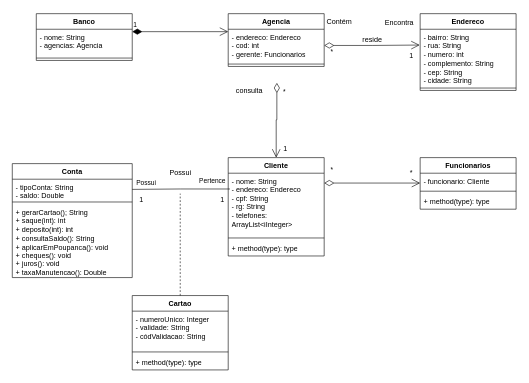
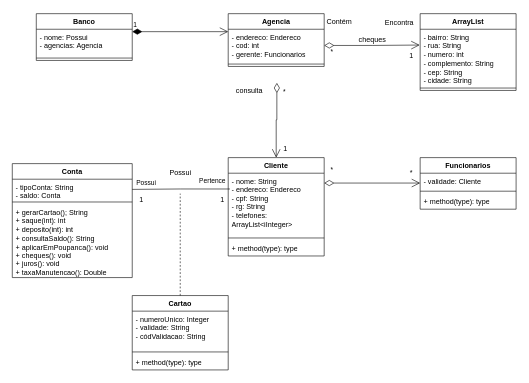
node "Endereco": label "Endereco" -> "ArrayList"
node "reside": label "reside" -> "cheques"
node "- nome: String - agencias: Agencia": label "- nome: String - agencias: Agencia" -> "- nome: Possui - agencias: Agencia"
node "- funcionario: Cliente": label "- funcionario: Cliente" -> "- validade: Cliente"
node "- tipoConta: String - saldo: Double": label "- tipoConta: String - saldo: Double" -> "- tipoConta: String - saldo: Conta"
